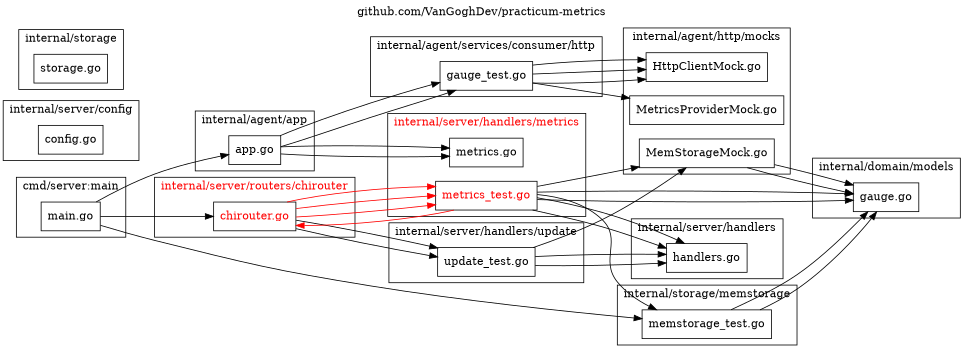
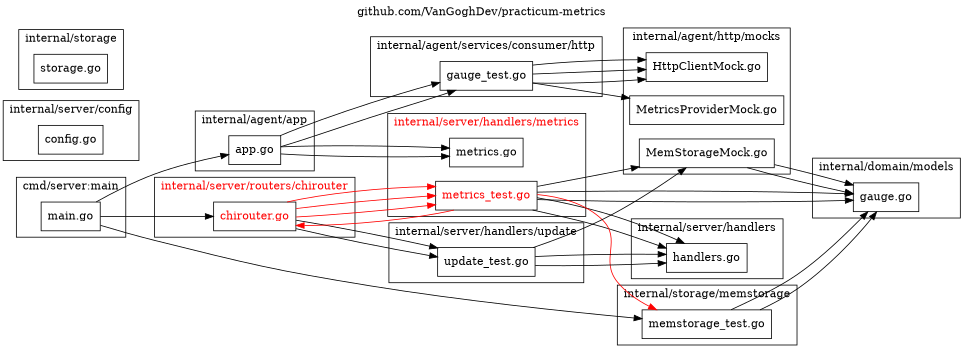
edge "metrics_test.go" -> "memstorage_test.go": color #000000 -> #ff0000
